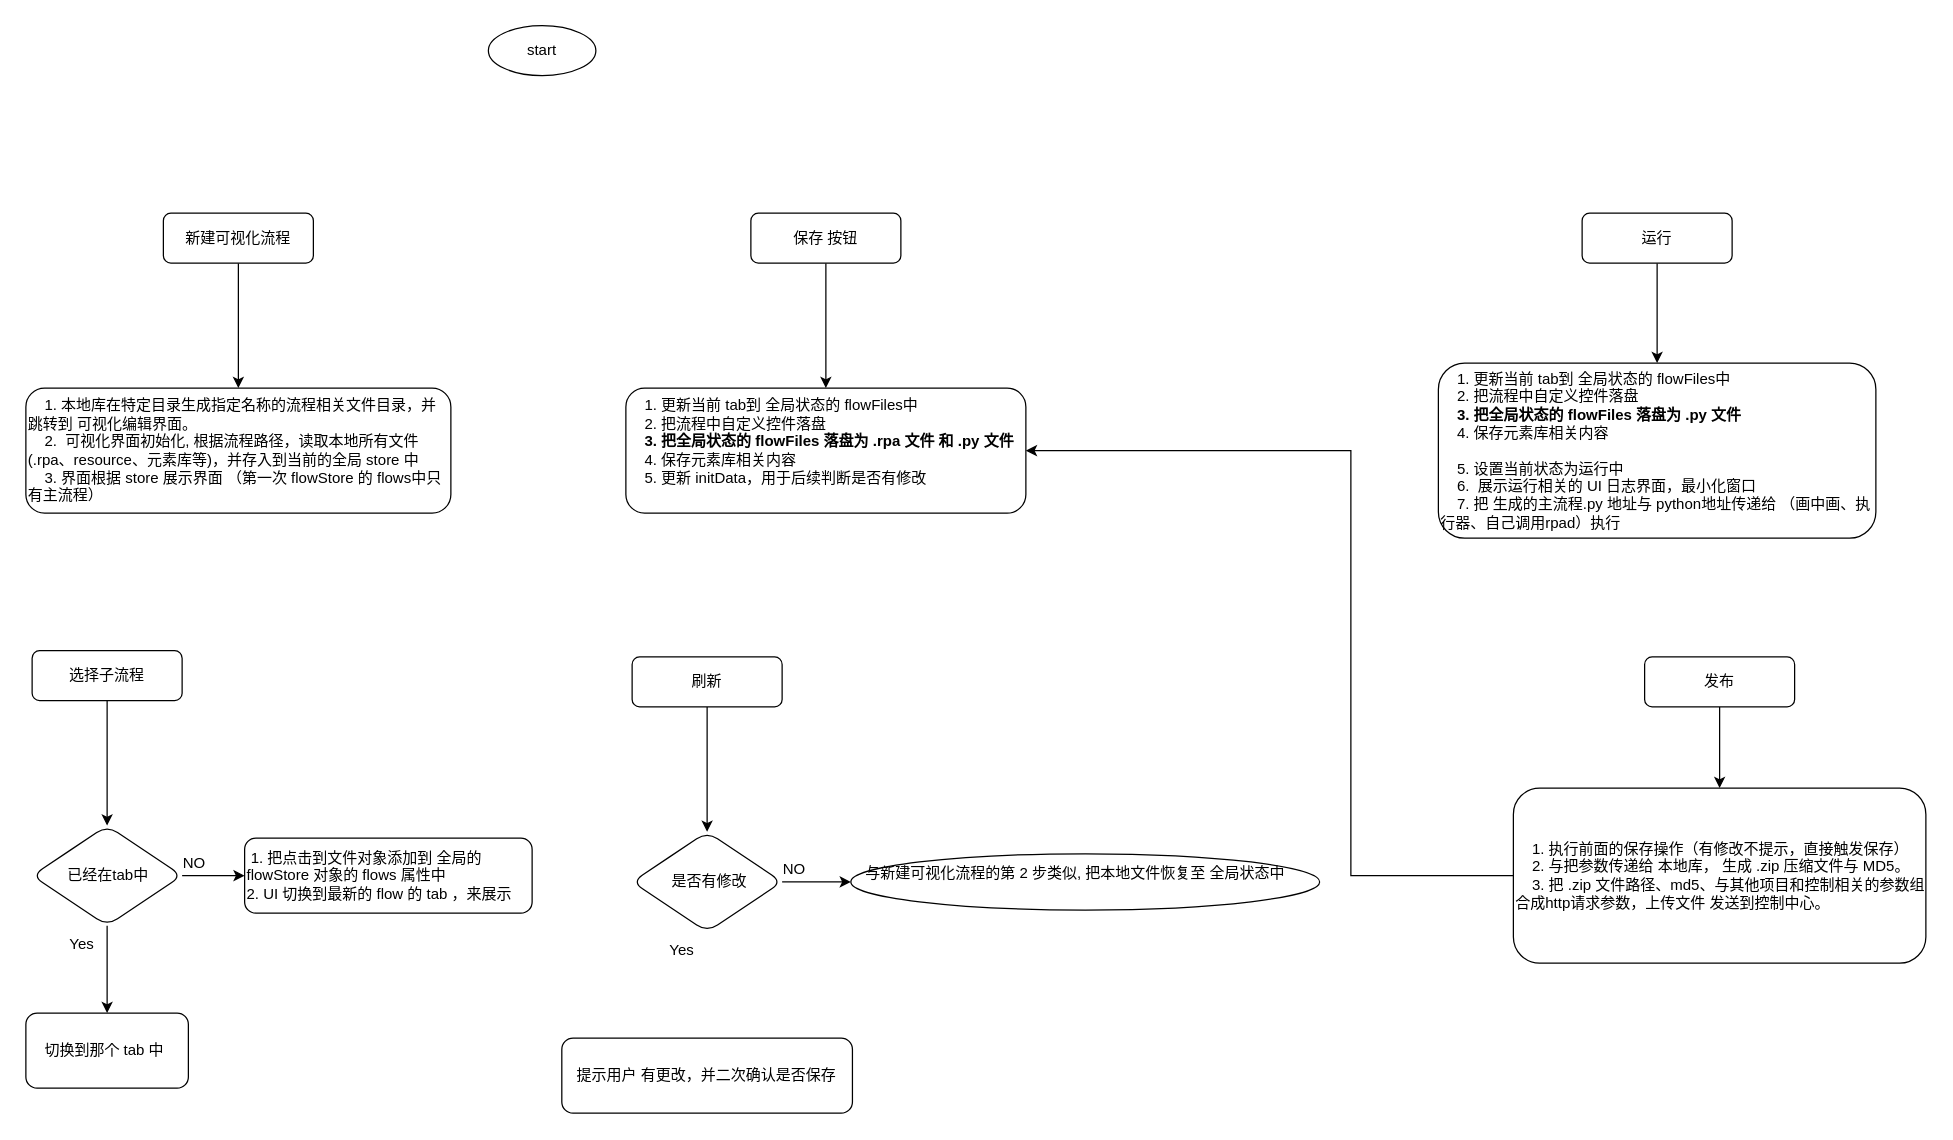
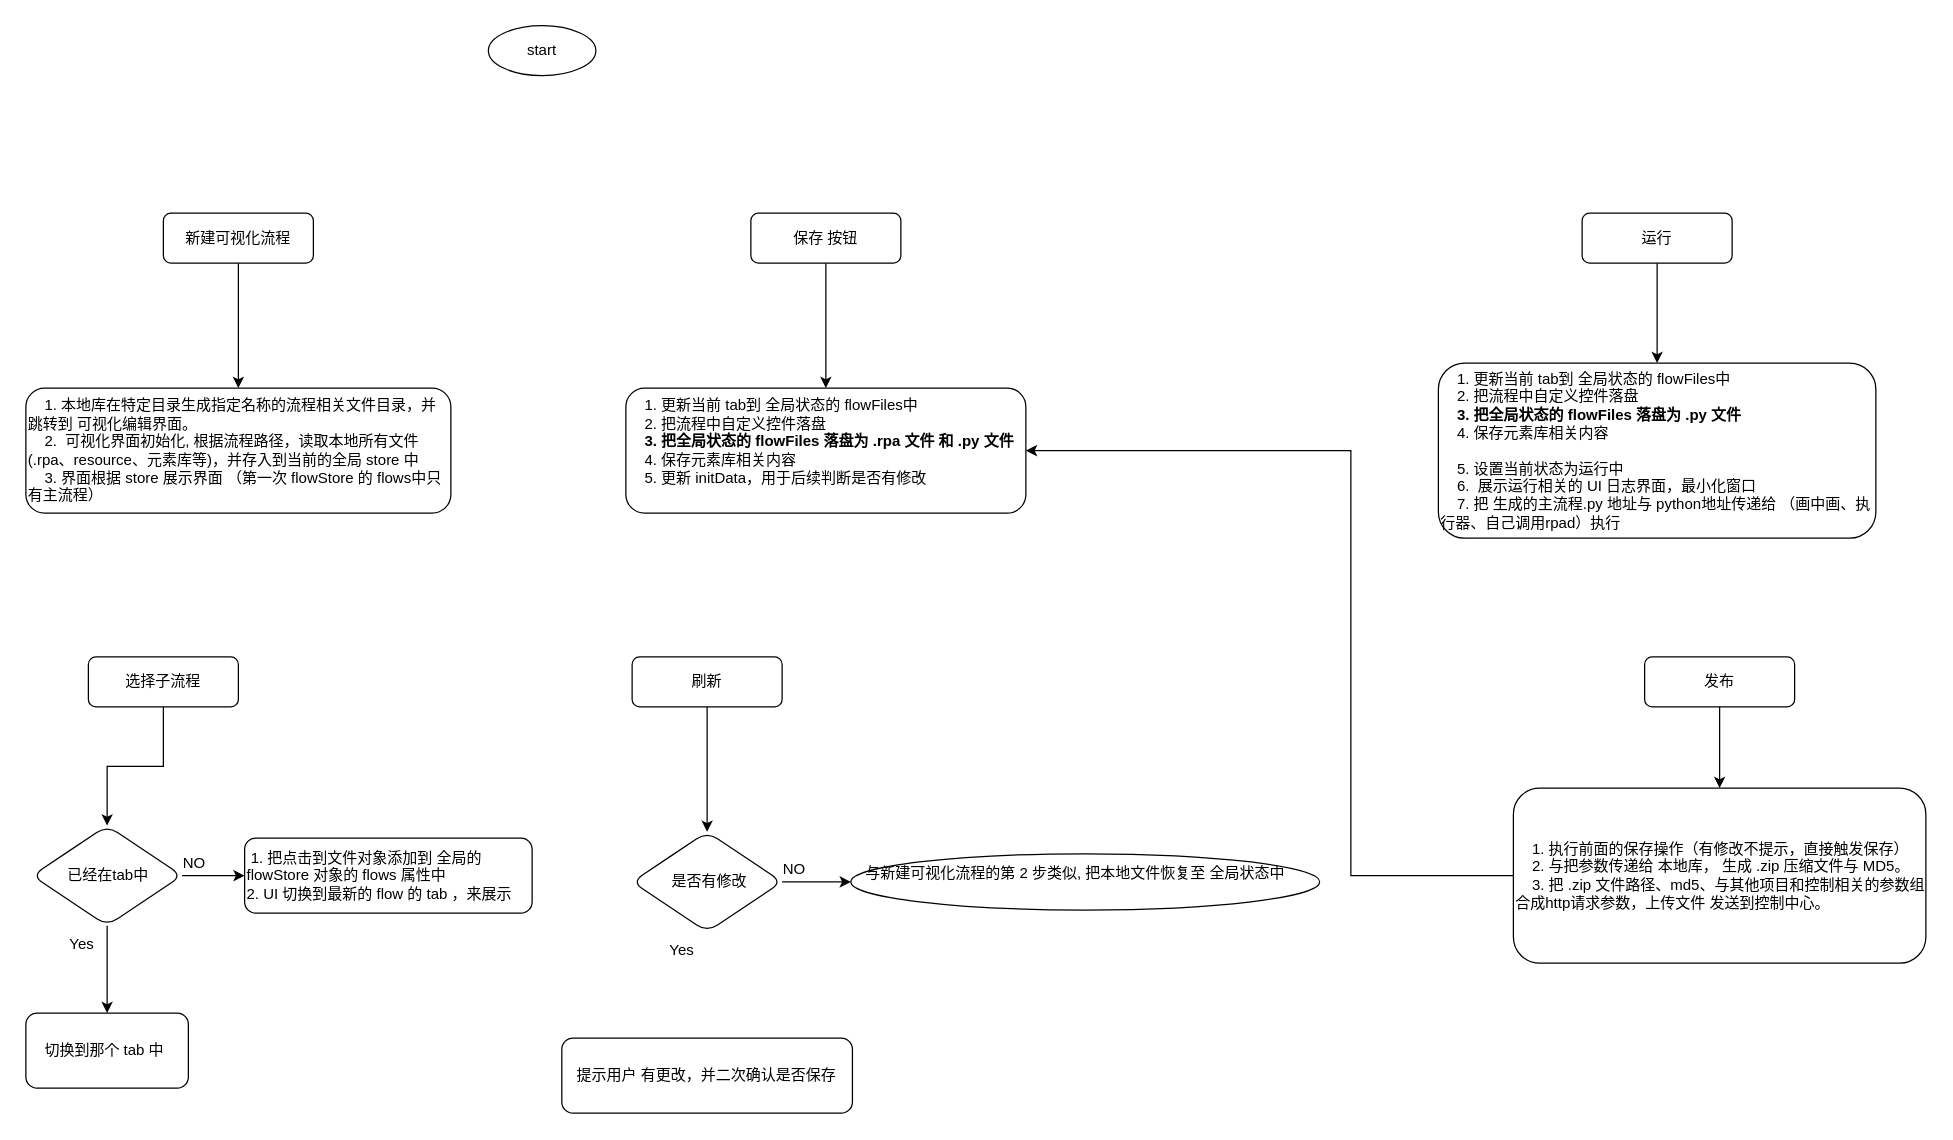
node "选择子流程": moved (107, 676) -> (163, 682)
